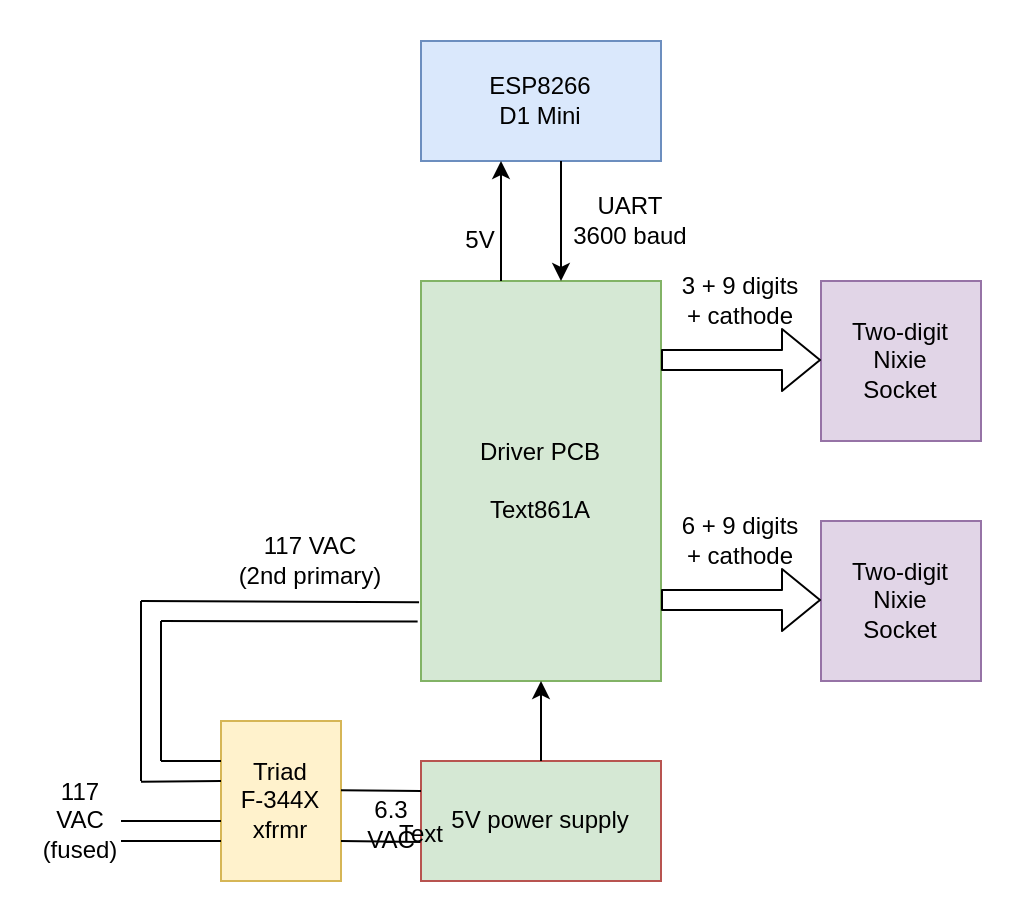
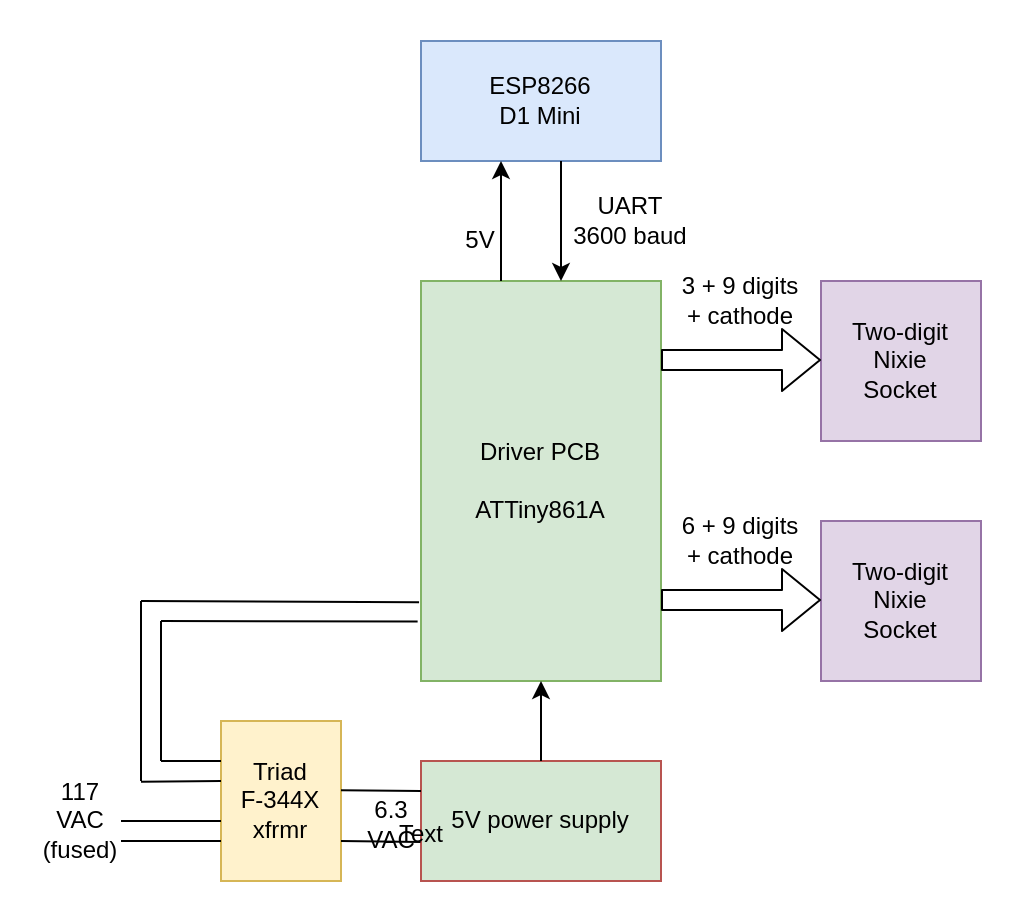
node "Driver PCB Text861A": label "Driver PCB Text861A" -> "Driver PCB ATTiny861A"
node "117 VAC (2nd primary)": removed
